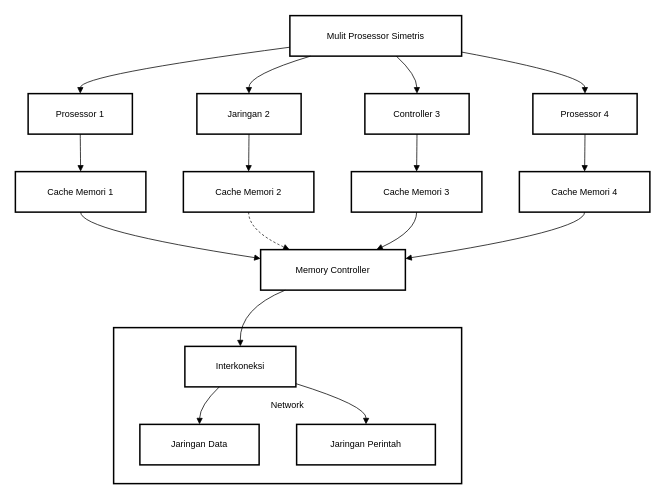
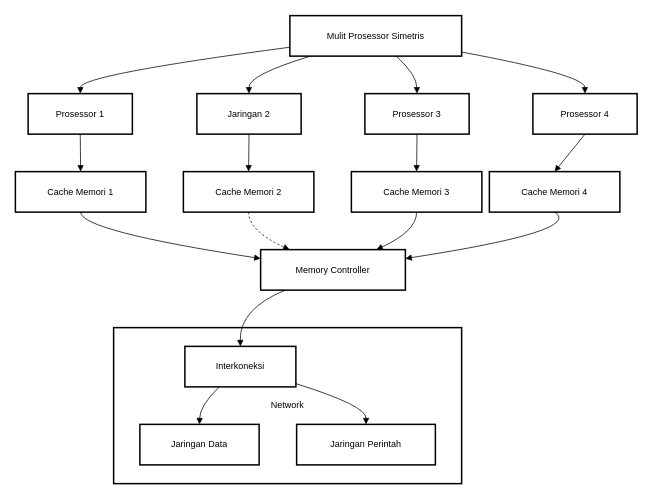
node "Controller 3": label "Controller 3" -> "Prosessor 3"
node "Cache Memori 4": moved (585, 192) -> (555, 192)
